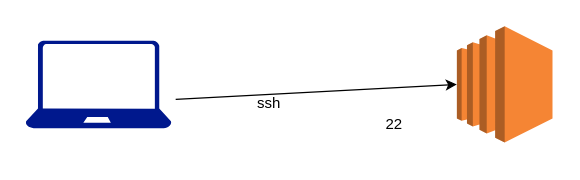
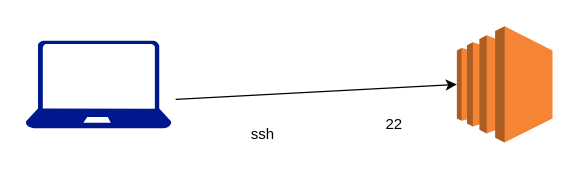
node "ssh": moved (269, 103) -> (263, 134)
